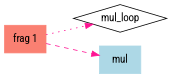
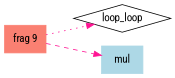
node "mul_loop": label "mul_loop" -> "loop_loop"
node "frag 1": label "frag 1" -> "frag 9"
